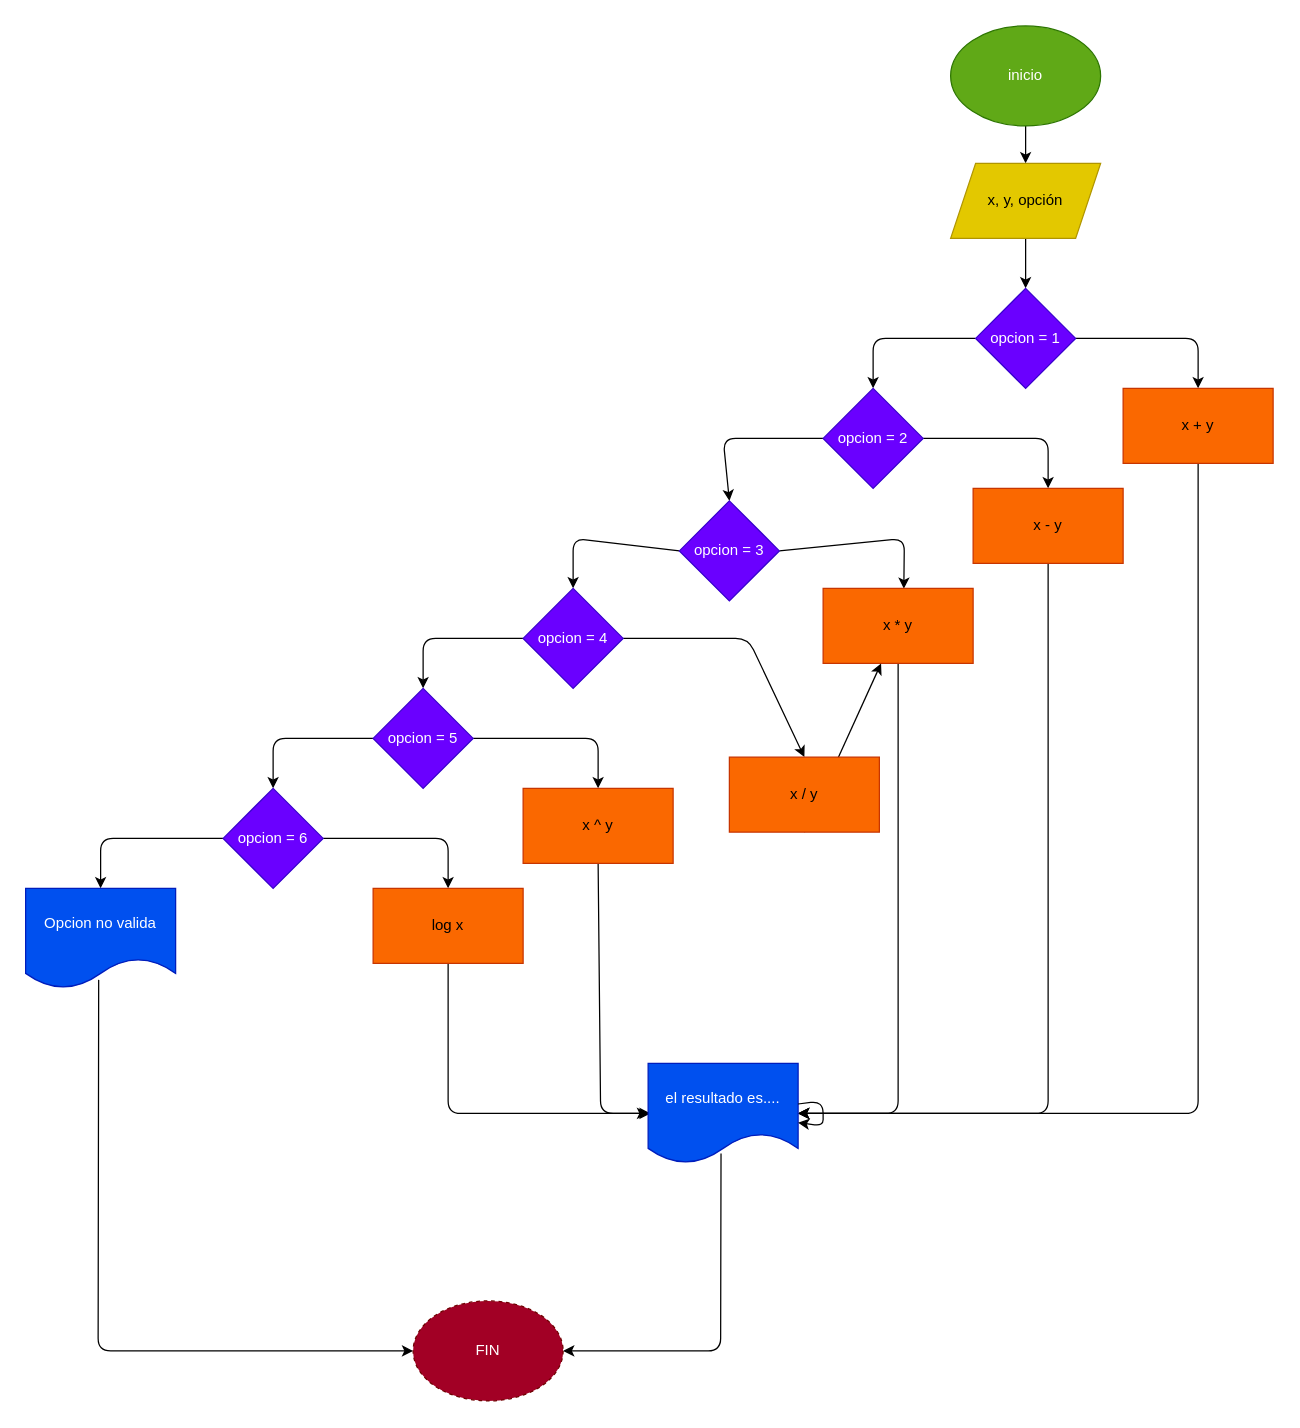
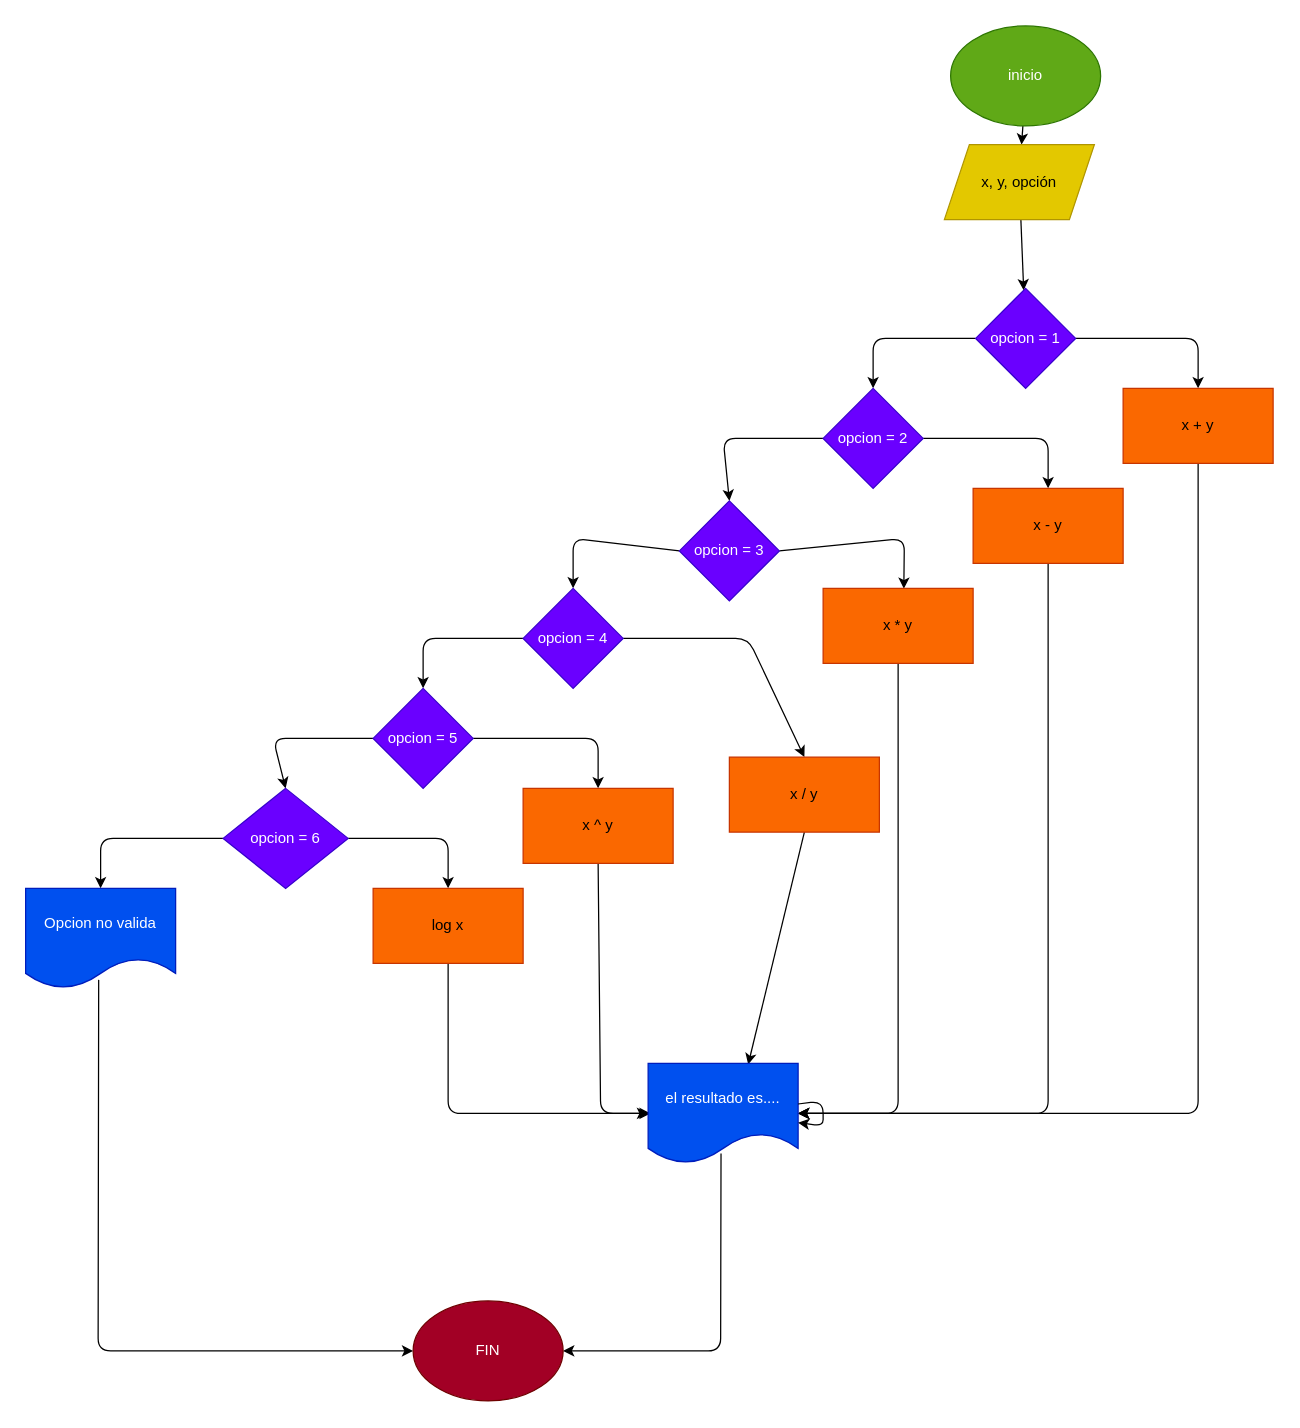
node "x, y, opción": moved (1026, 201) -> (1019, 182)
edge "x / y" -> "x * y": now "x / y" -> "el resultado es...."
node "opcion = 6": size 100x100 -> 125x100
node "FIN": style dashed -> solid
